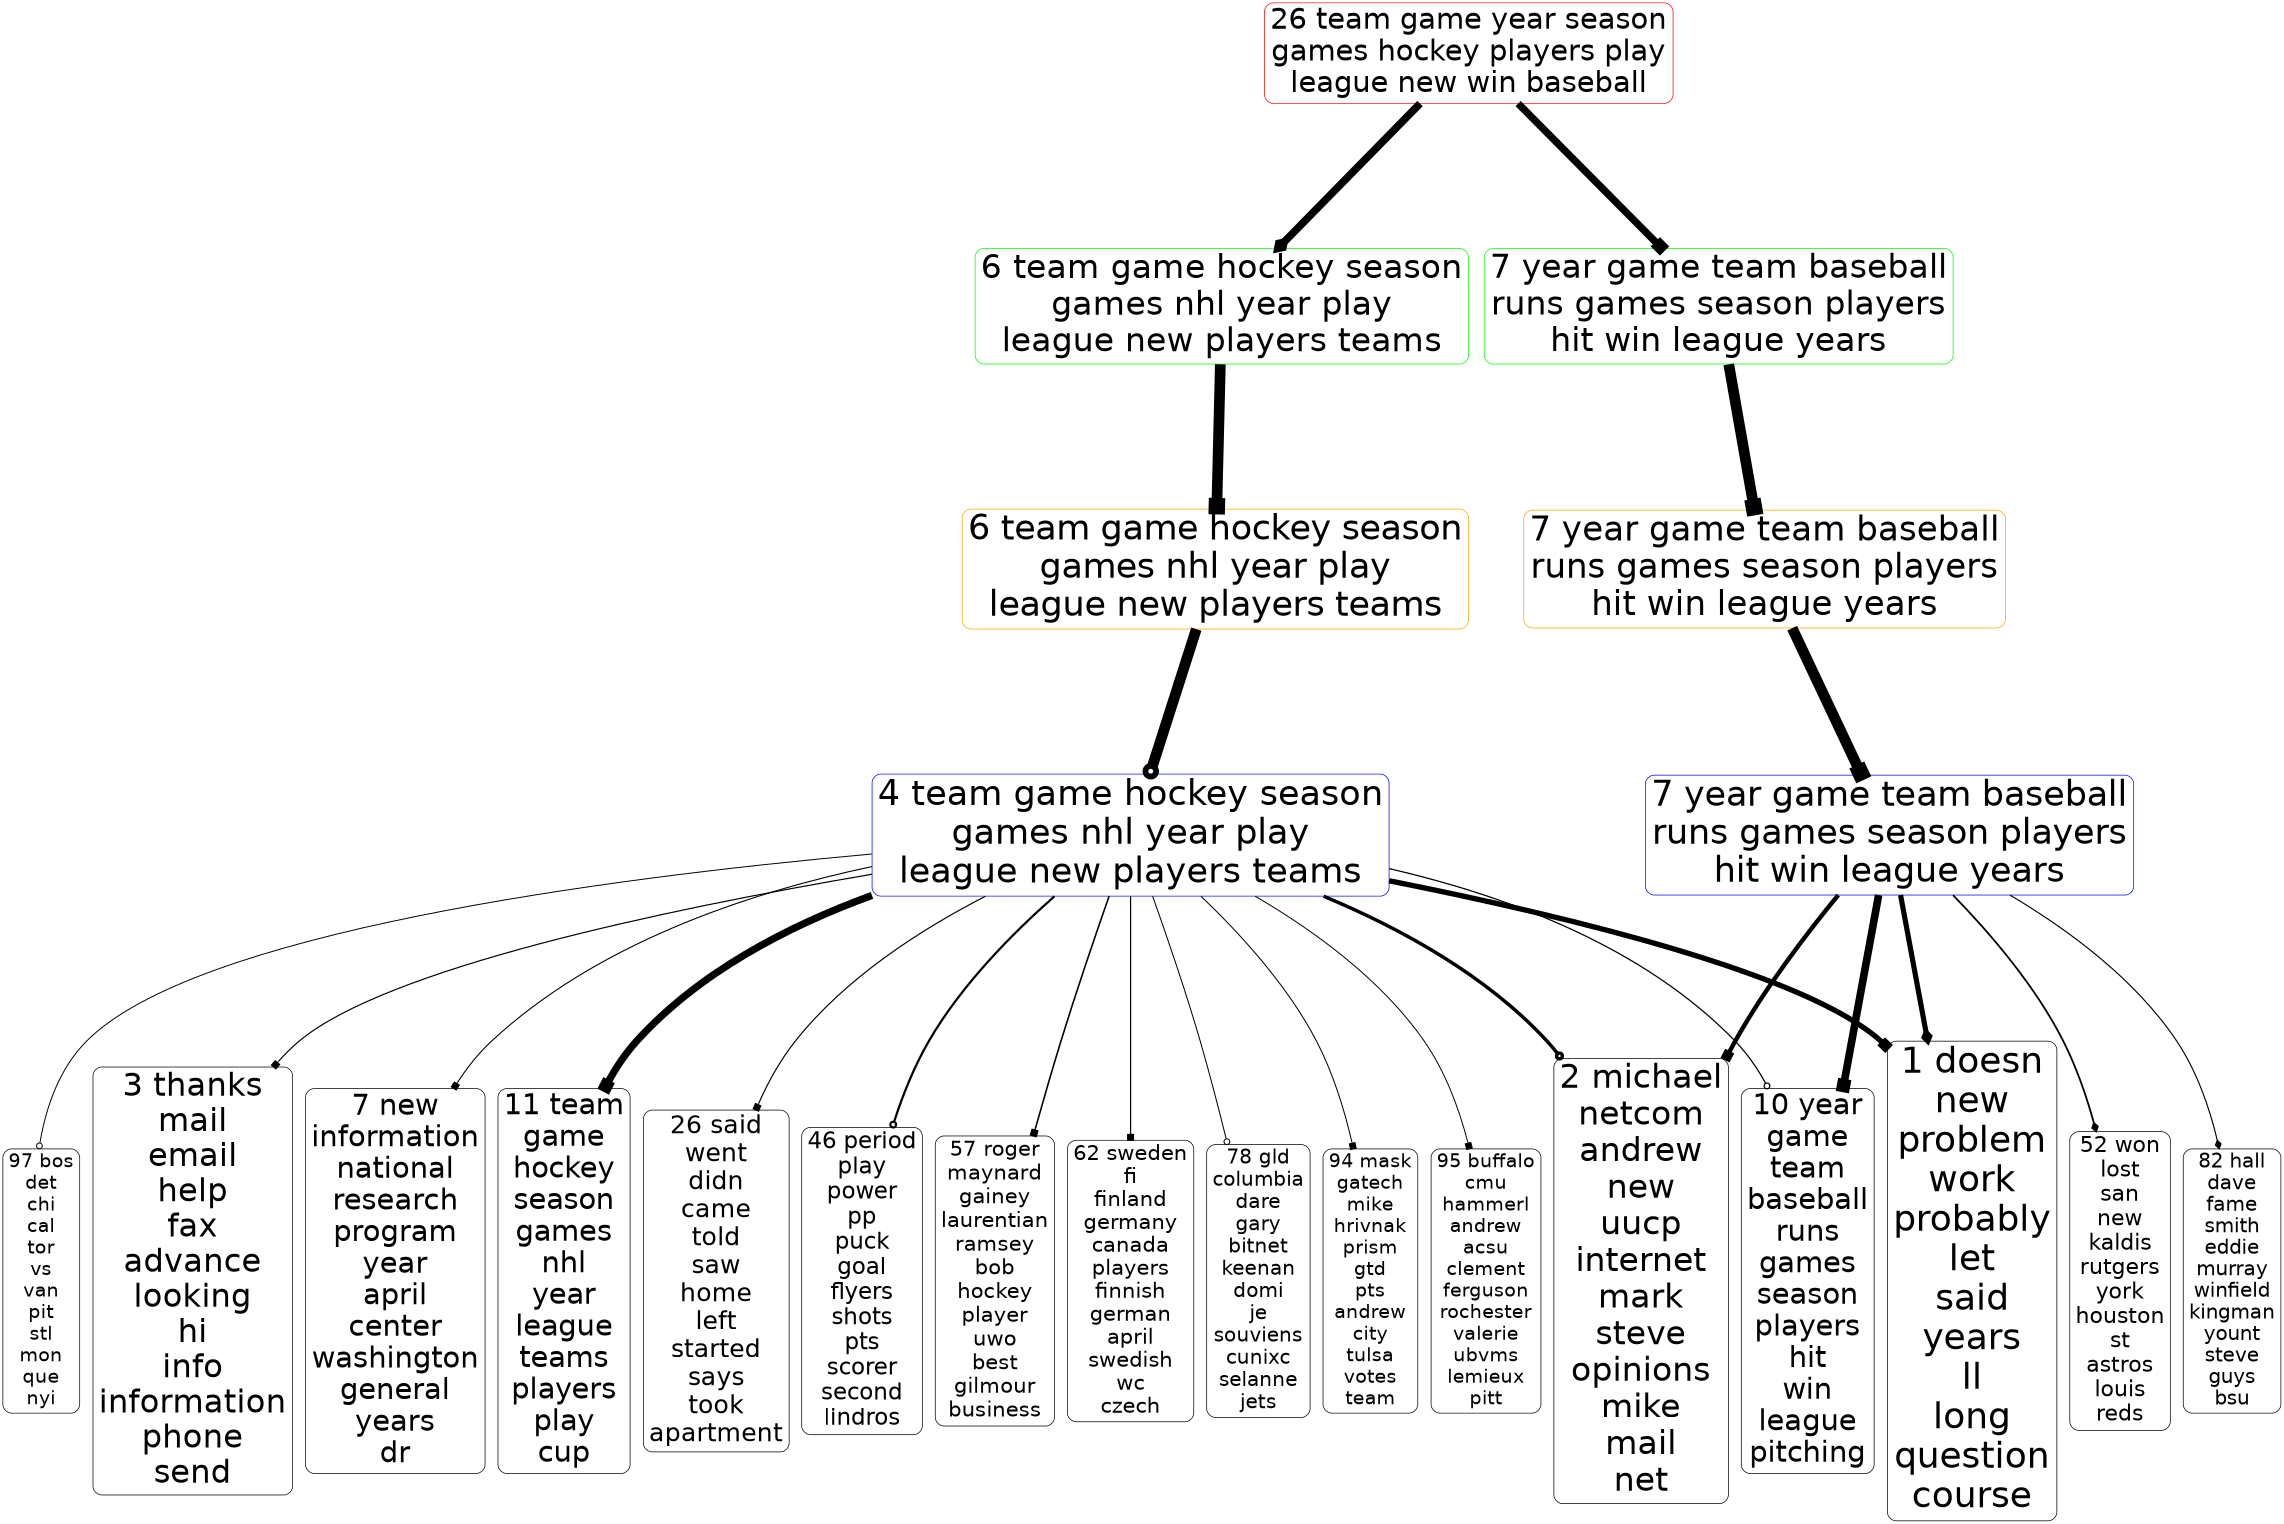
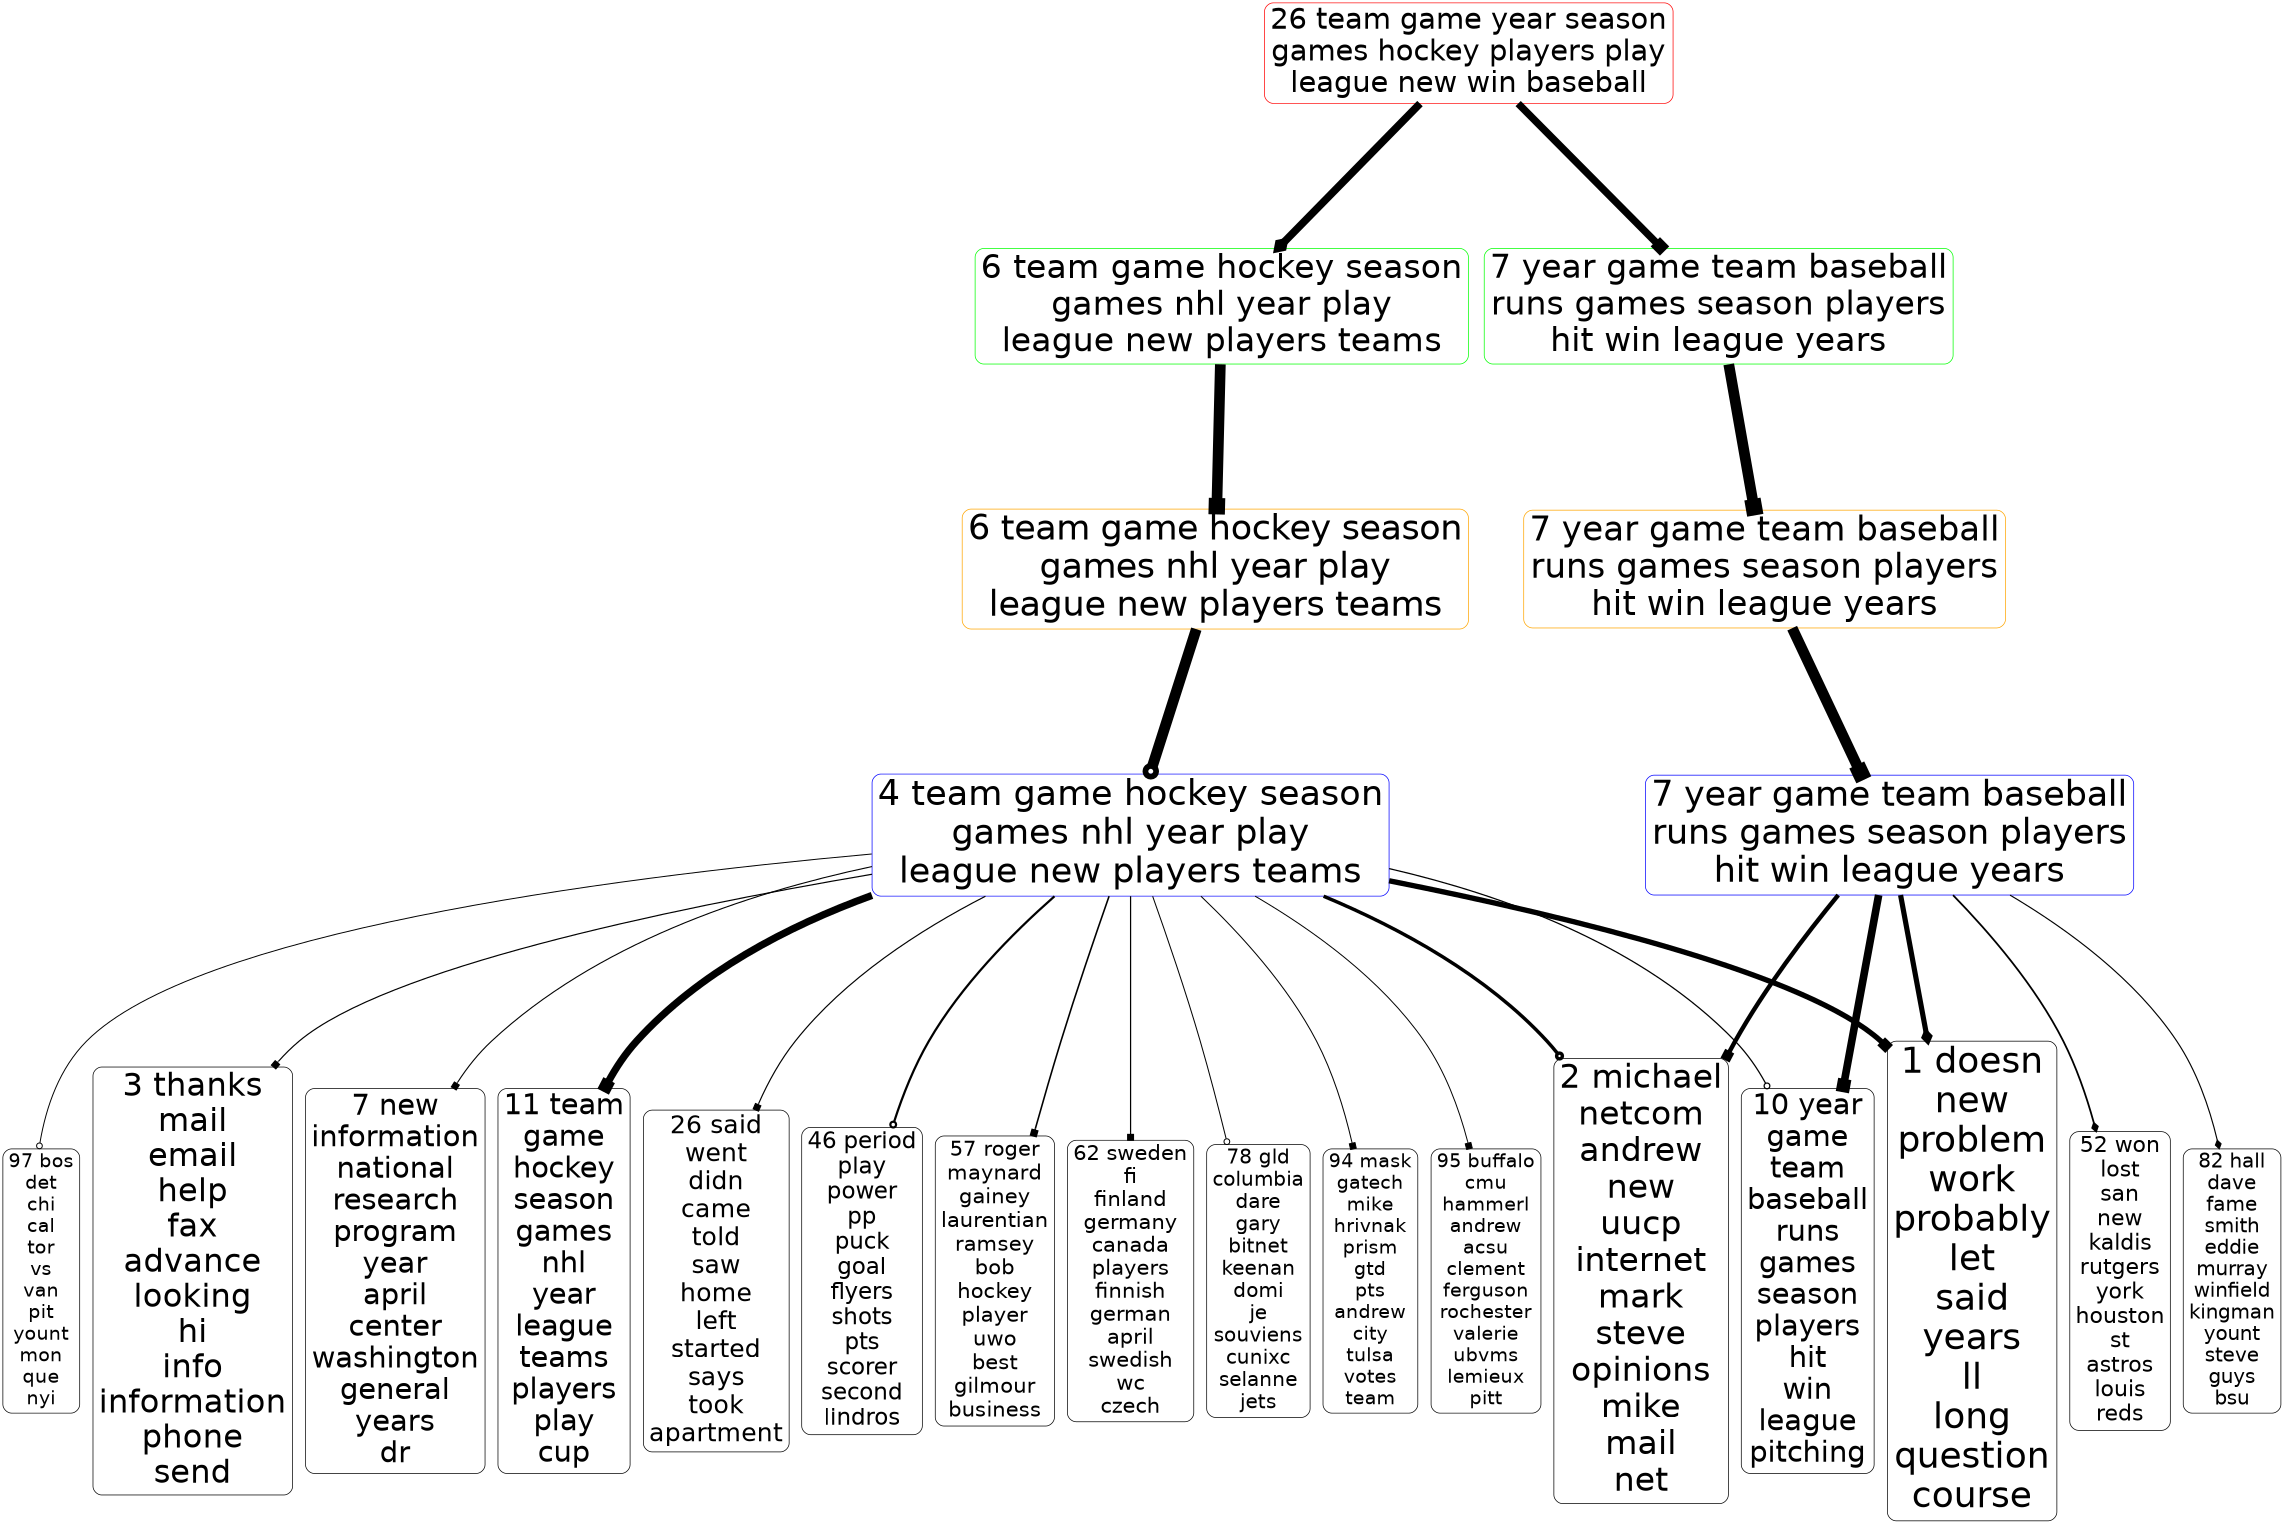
node "97 bos det chi cal tor vs van pit stl mon que nyi": label "97 bos det chi cal tor vs van pit stl mon que nyi" -> "97 bos det chi cal tor vs van pit yount mon que nyi"
